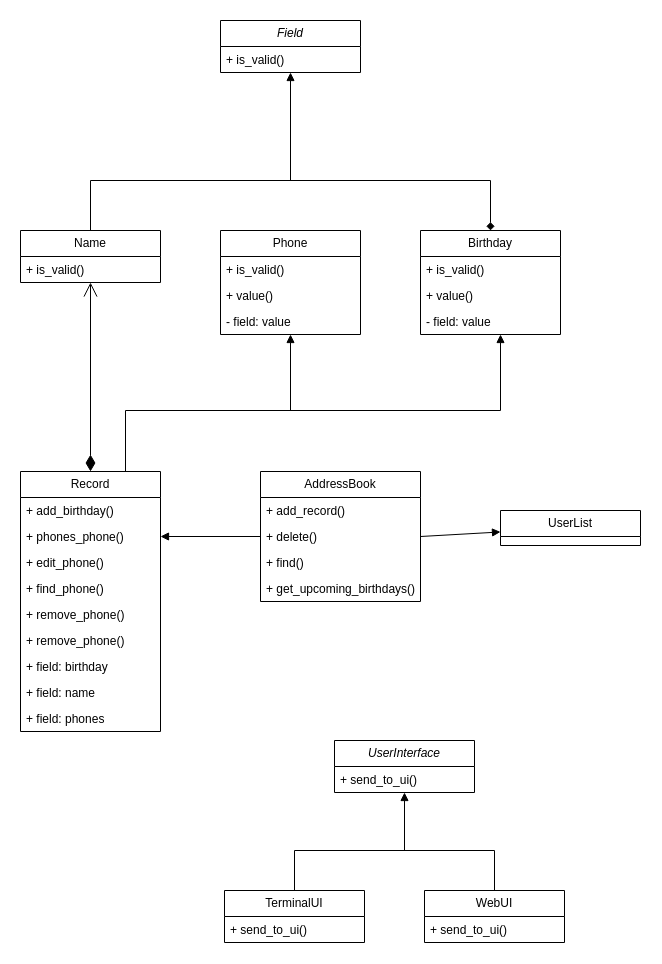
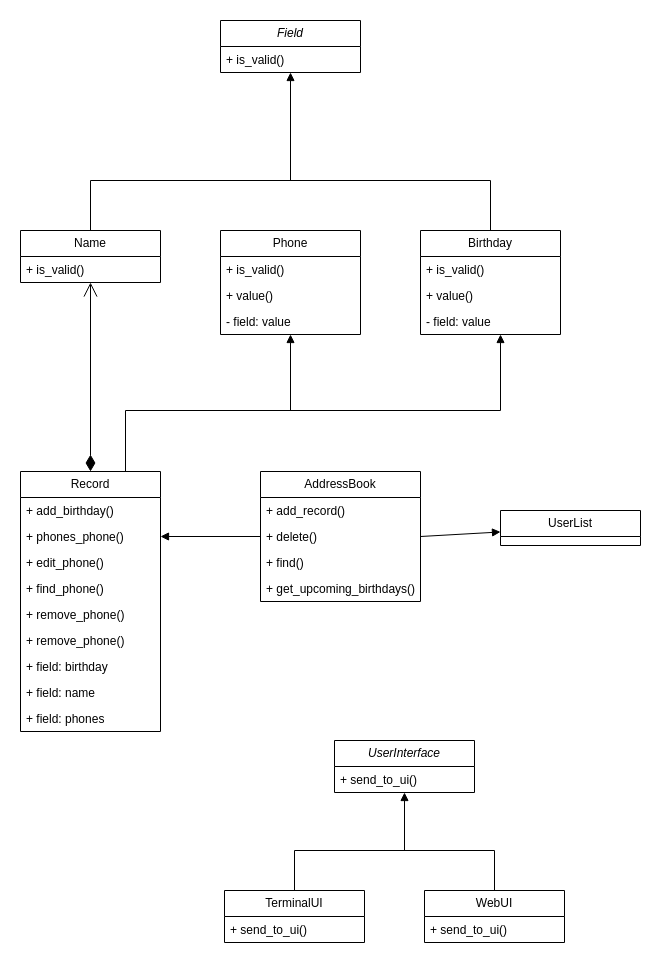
edge "Name" -> "Birthday": arrowhead diamond -> none
